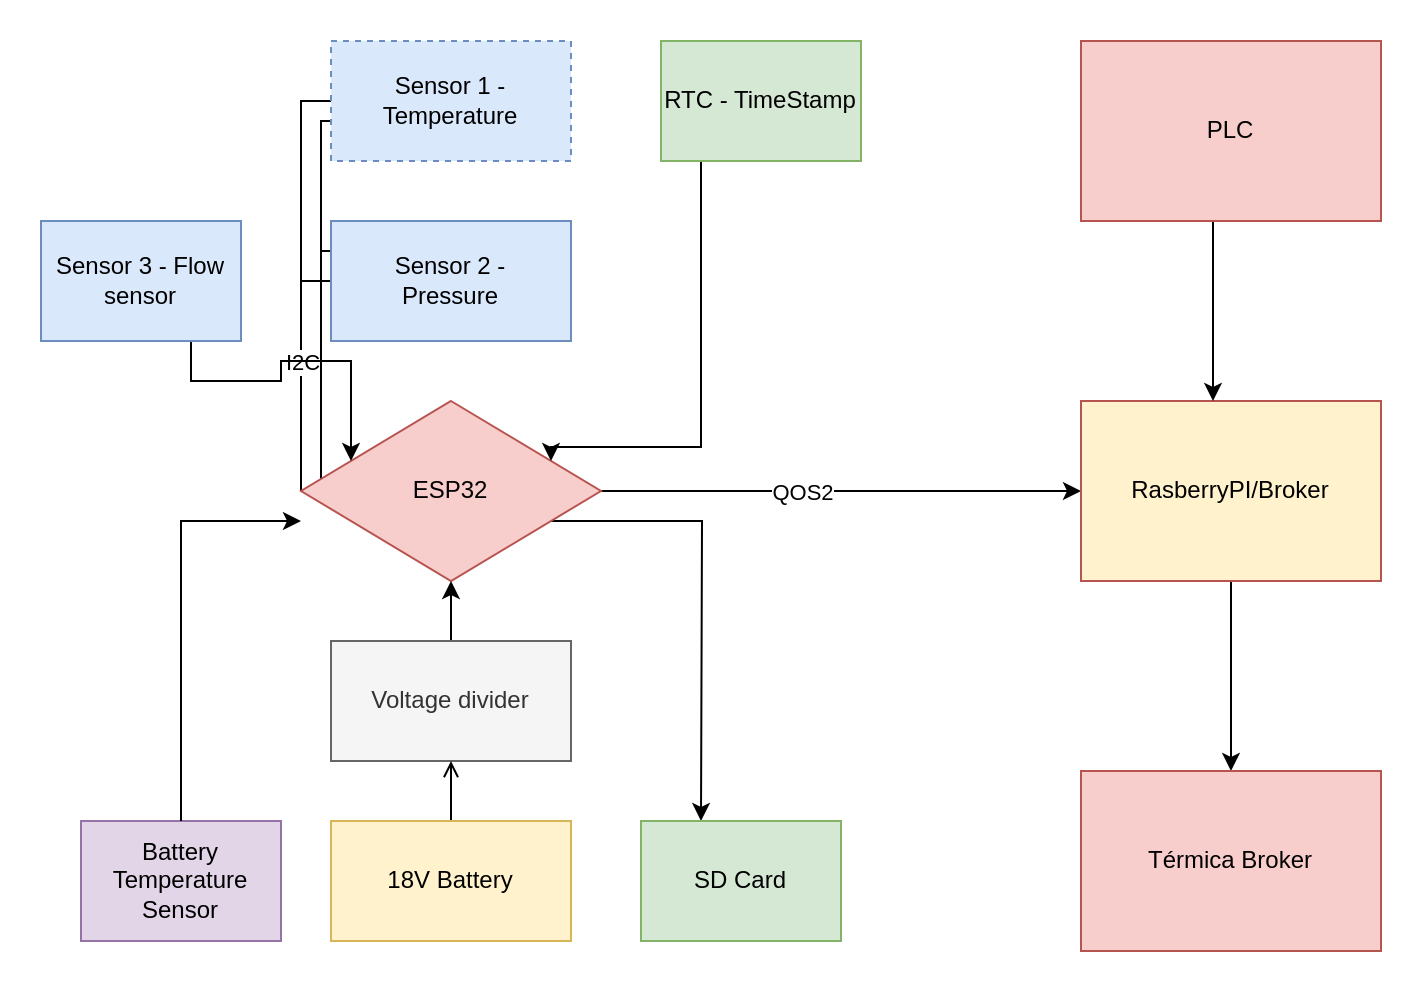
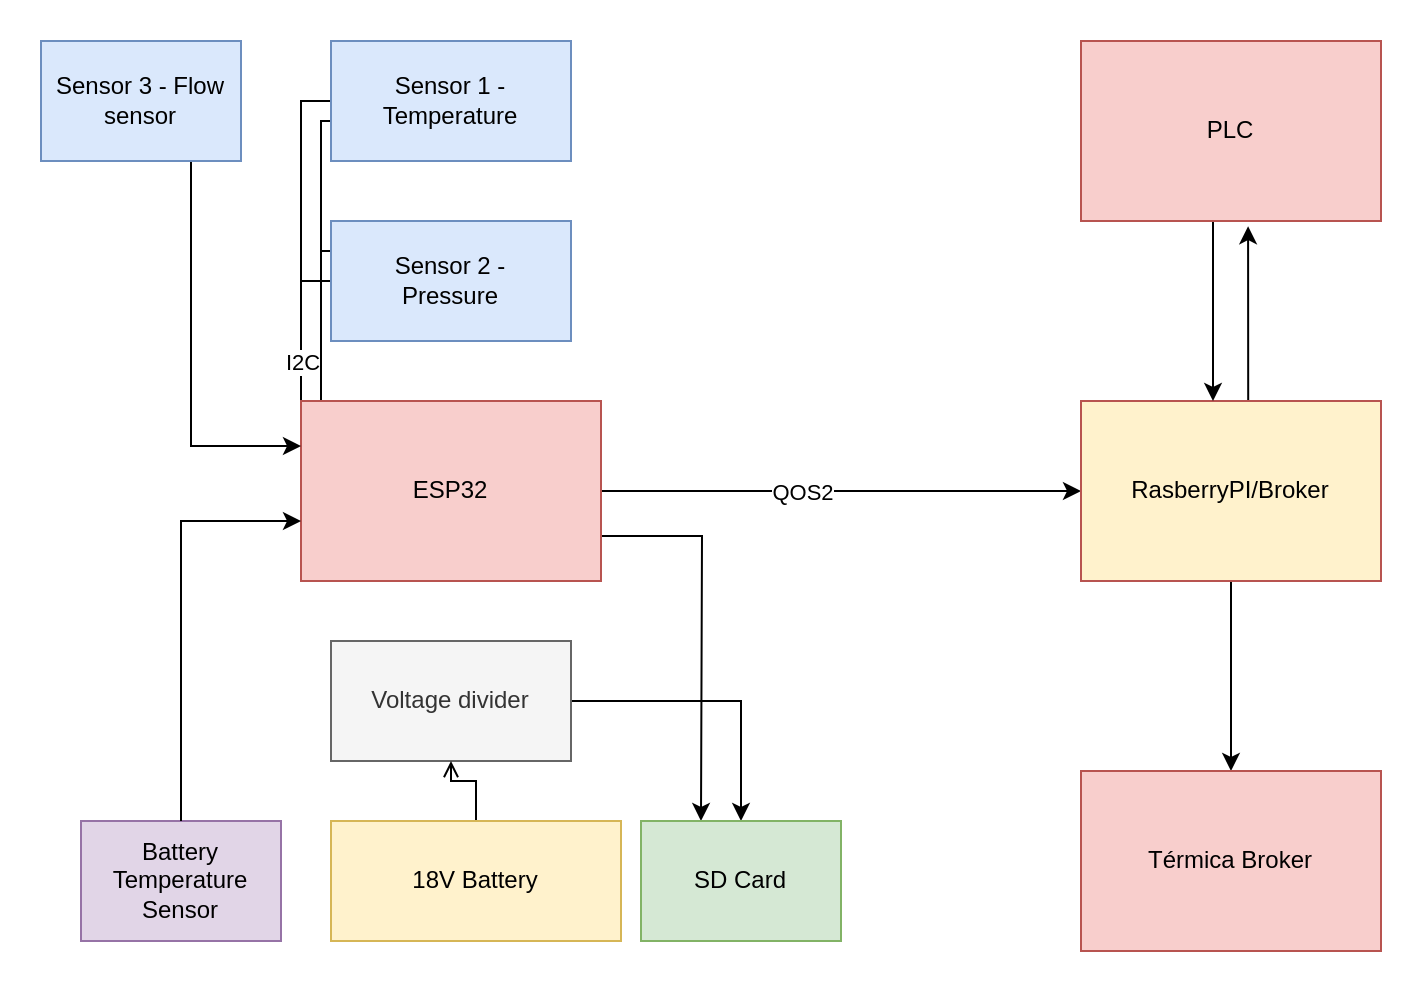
node "Sensor 1 - Temperature": style dashed -> solid
node "RTC - TimeStamp": removed
node "Sensor 3 - Flow sensor": moved (141, 281) -> (141, 101)
edge "RasberryPI/Broker" -> "PLC": added
edge "RTC - TimeStamp" -> "ESP32": removed
node "ESP32": shape diamond -> rectangle
edge "Voltage divider" -> "ESP32": now "Voltage divider" -> "SD Card"
node "18V Battery": size 240x120 -> 290x120
